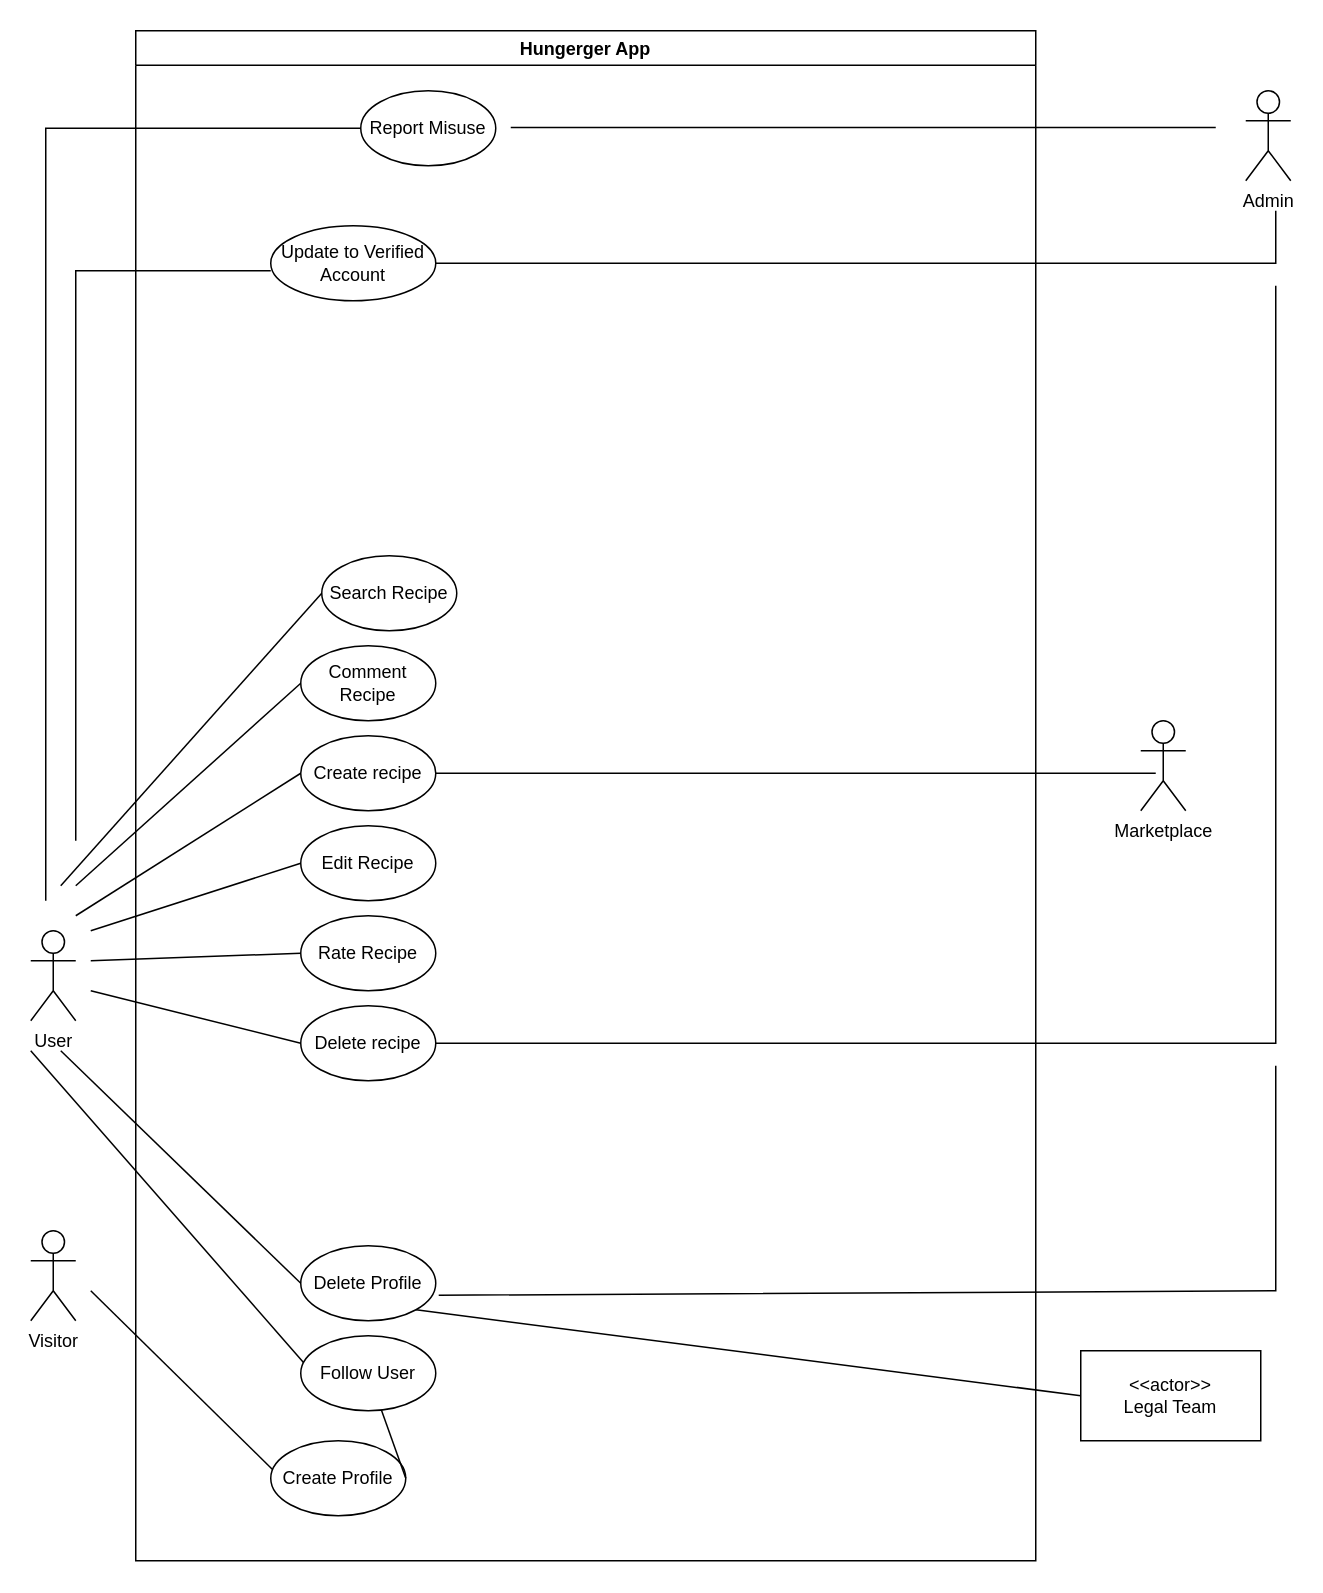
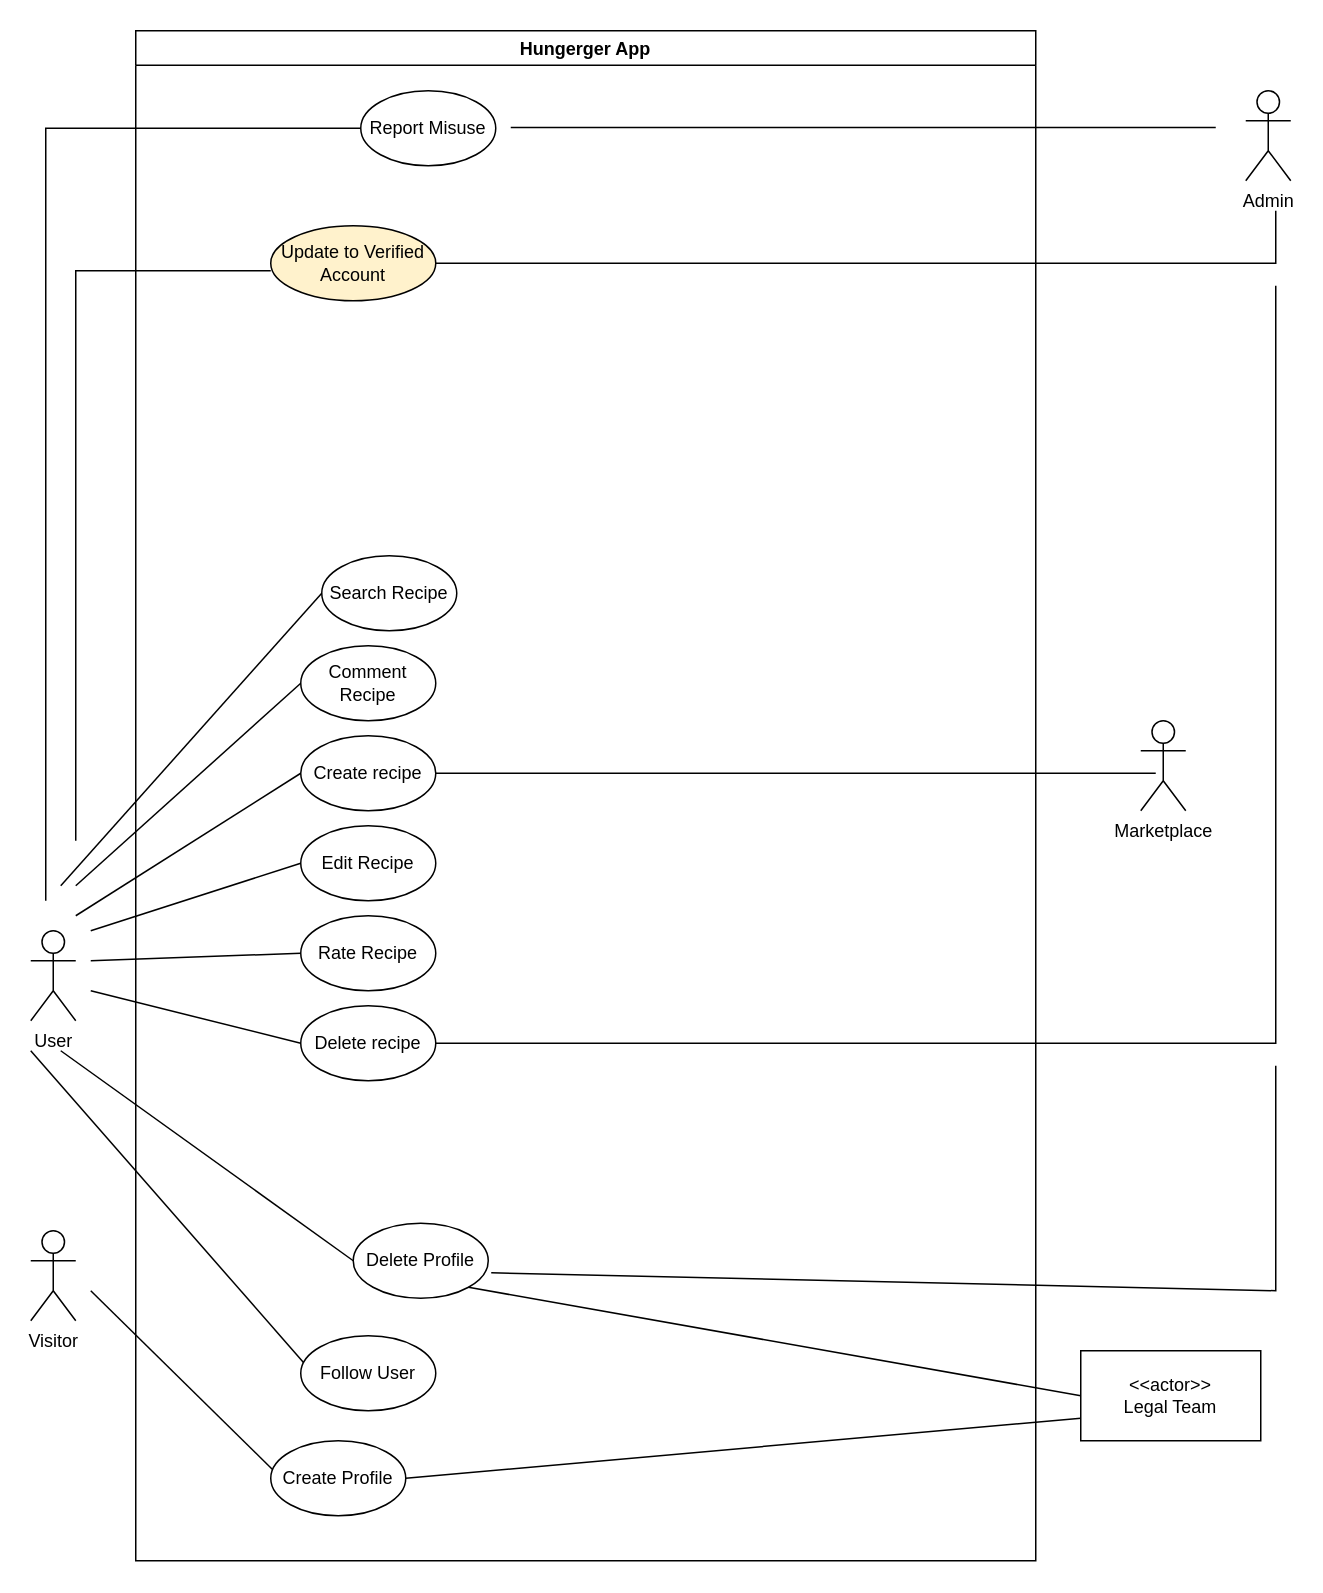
node "Update to Verified Account": fillcolor #ffffff -> #fff2cc
node "Delete Profile": moved (368, 1283) -> (421, 1261)
edge "Follow User" -- "Create Profile": now "<<actor>> Legal Team" -- "Create Profile"
